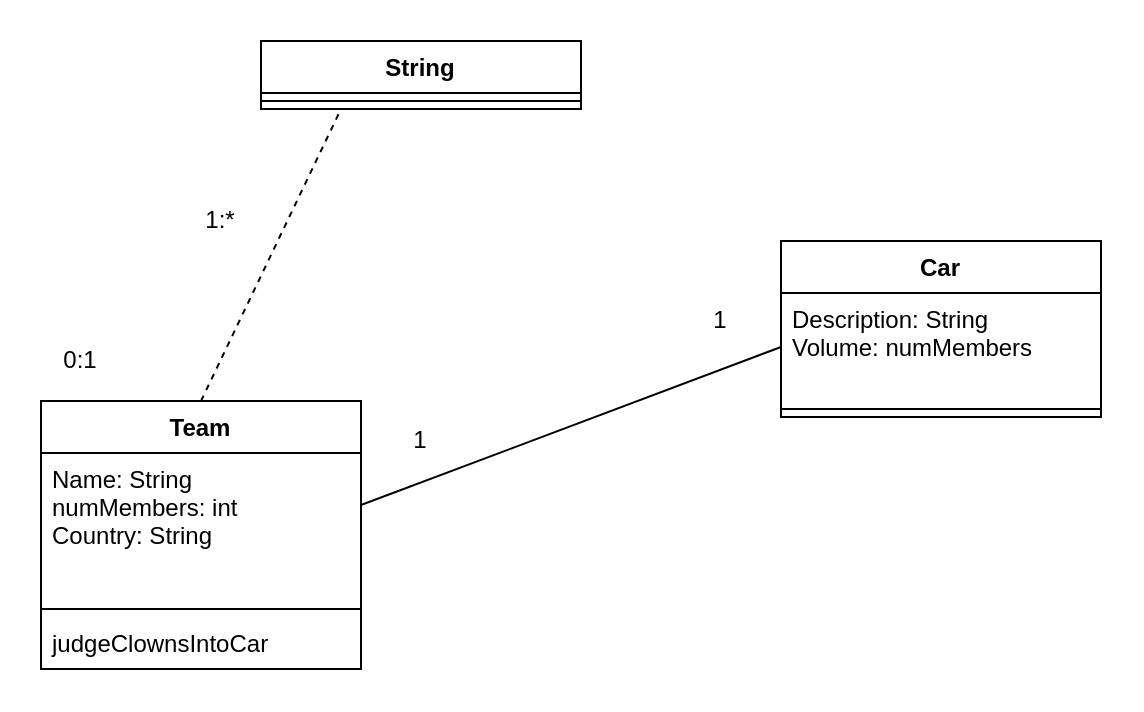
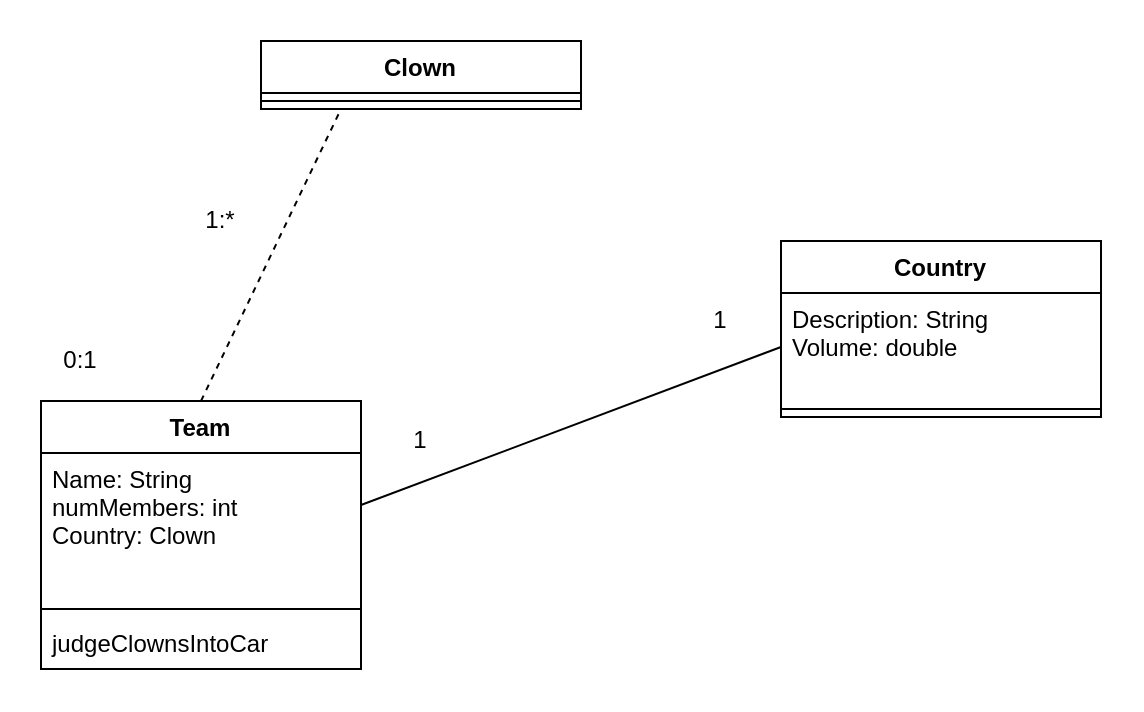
node "String": label "String" -> "Clown"
node "Car": label "Car" -> "Country"
node "Description: String Volume: numMembers": label "Description: String Volume: numMembers" -> "Description: String Volume: double"
node "Name: String numMembers: int Country: String": label "Name: String numMembers: int Country: String" -> "Name: String numMembers: int Country: Clown"
